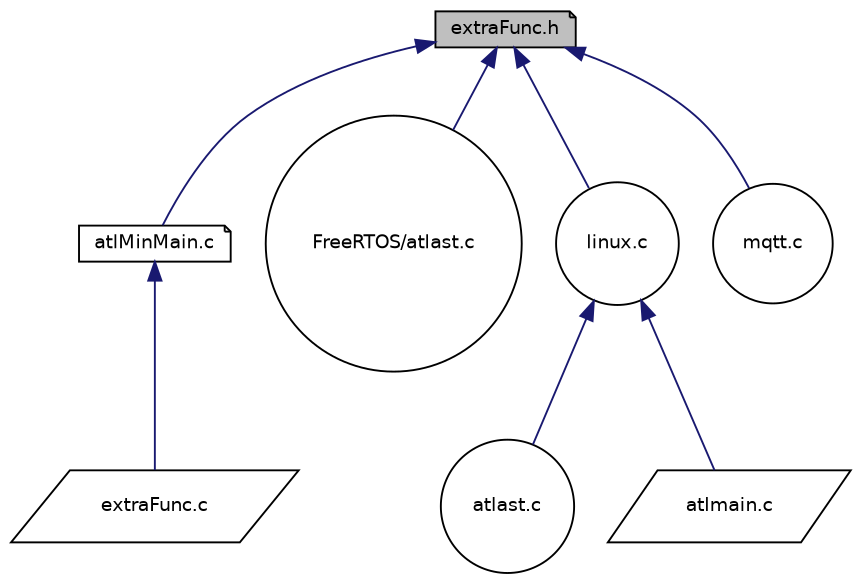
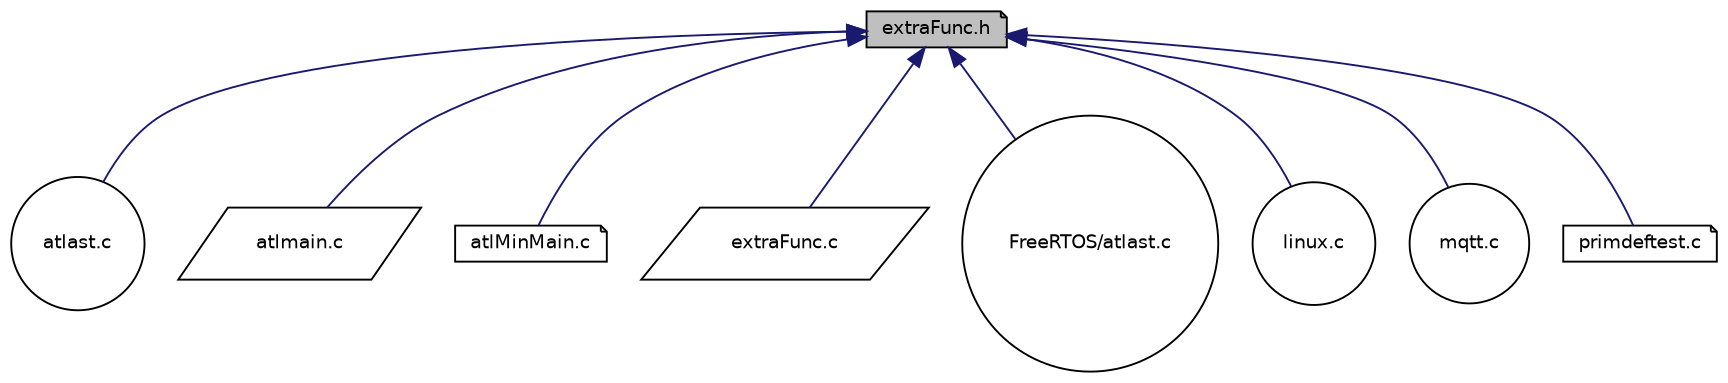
node "primdeftest.c": added
edge "extraFunc.c" -> "atlMinMain.c": now "extraFunc.c" -> "extraFunc.h"
edge "atlast.c" -> "linux.c": now "atlast.c" -> "extraFunc.h"
edge "atlmain.c" -> "linux.c": now "atlmain.c" -> "extraFunc.h"
